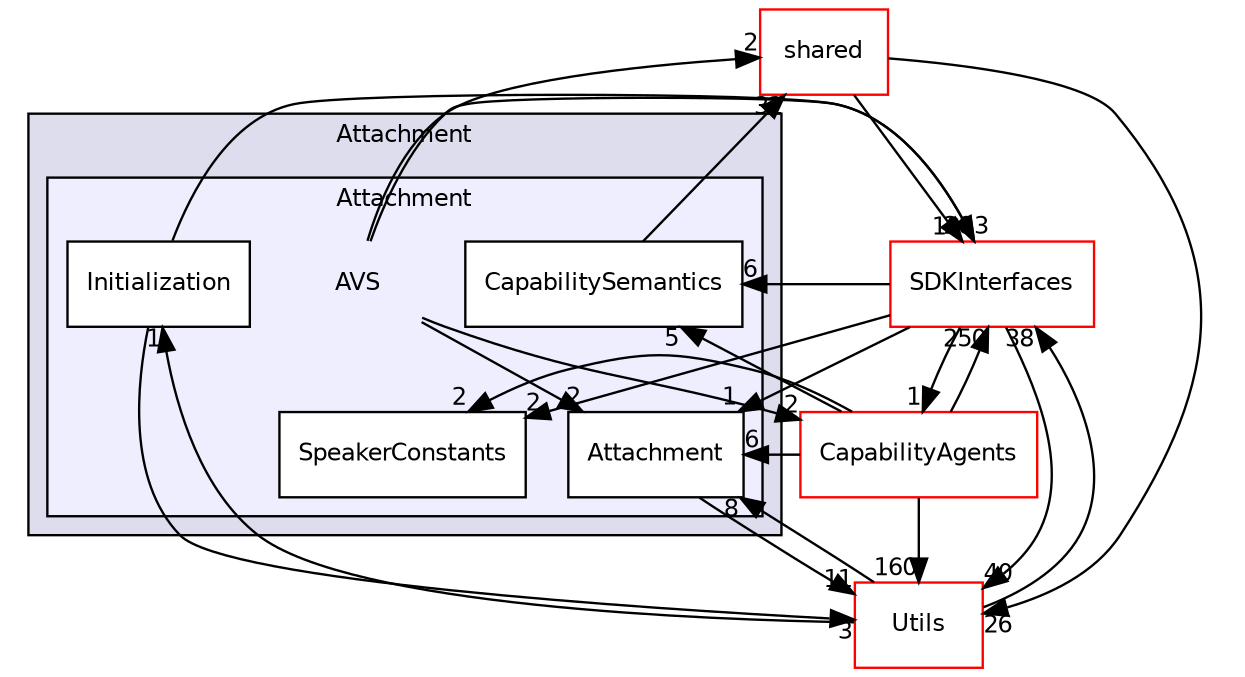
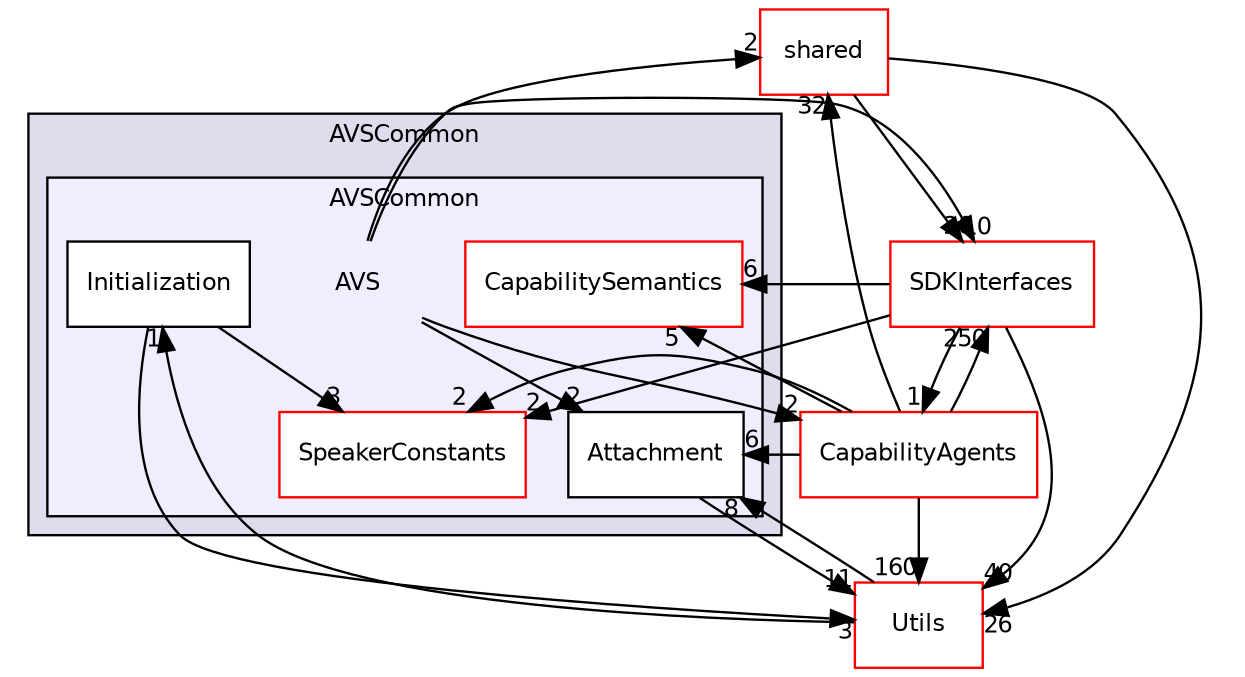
edge "Initialization" -> "SDKInterfaces": now "Initialization" -> "SpeakerConstants"
cluster "Attachment": label "Attachment" -> "AVSCommon"
edge "CapabilitySemantics" -> "shared": now "CapabilityAgents" -> "shared"
node "CapabilitySemantics": color black -> red
edge "SDKInterfaces" -> "Attachment": removed
node "SpeakerConstants": color black -> red
edge "Utils" -> "SDKInterfaces": removed
